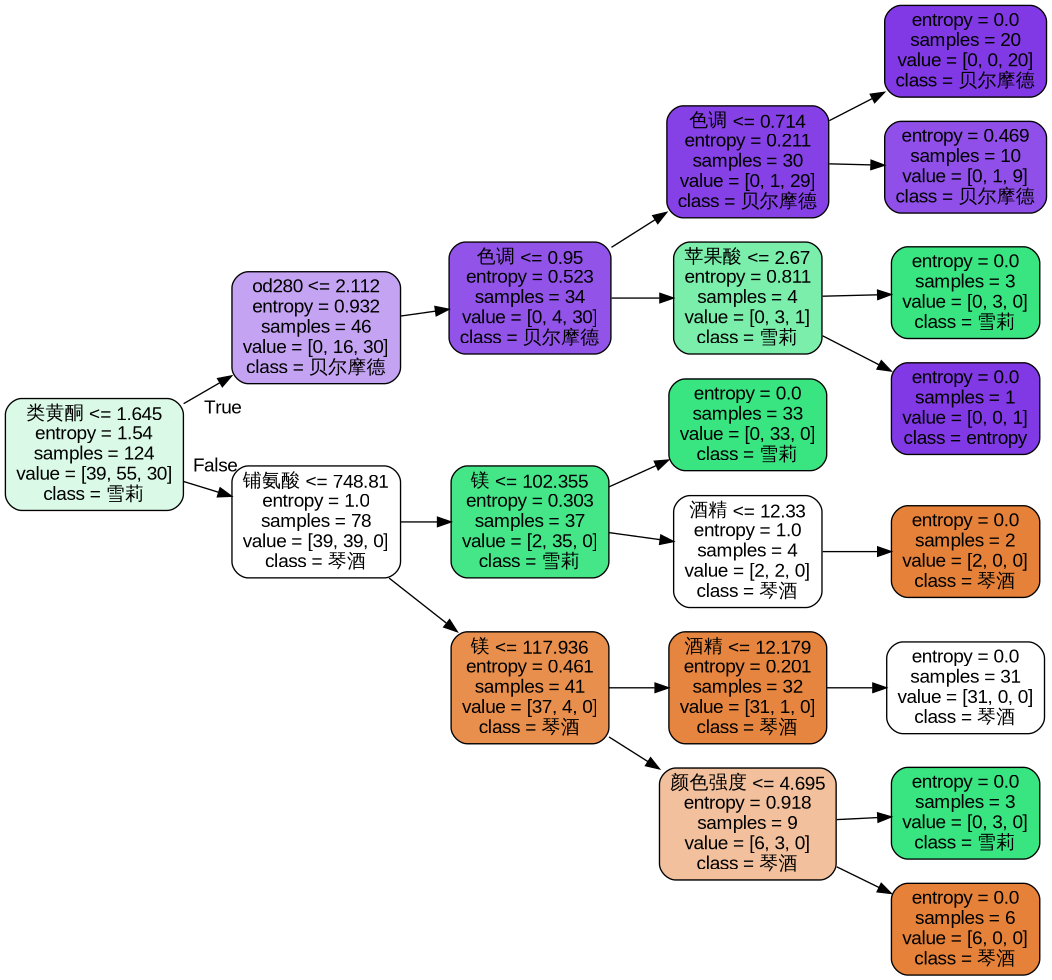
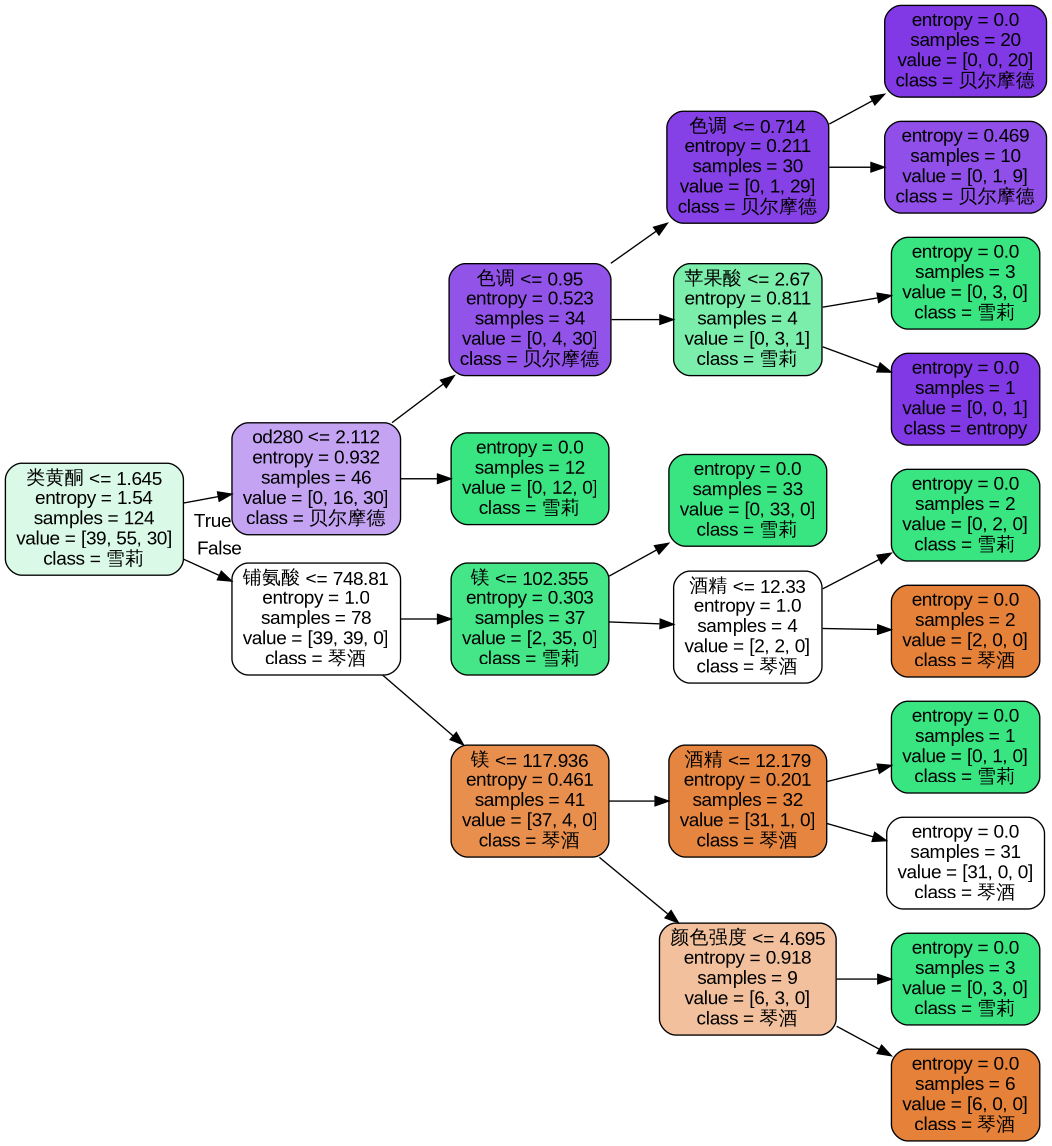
node "entropy = 0.0 samples = 12 value = [0, 12, 0] class = 雪莉": added
node "entropy = 0.0 samples = 2 value = [0, 2, 0] class = 雪莉": added
node "entropy = 0.0 samples = 1 value = [0, 1, 0] class = 雪莉": added
